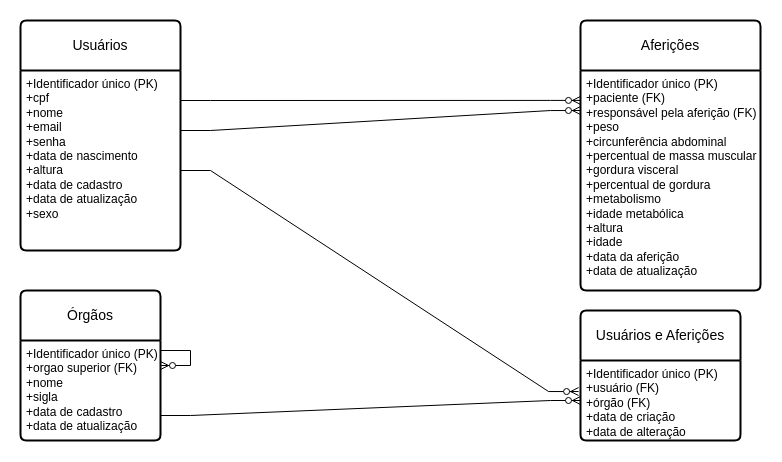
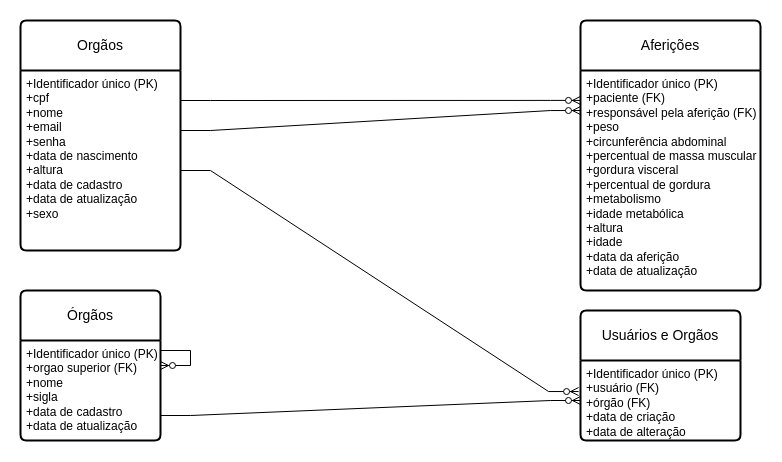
node "Usuários": label "Usuários" -> "Orgãos"
node "Usuários e Aferições": label "Usuários e Aferições" -> "Usuários e Orgãos"
